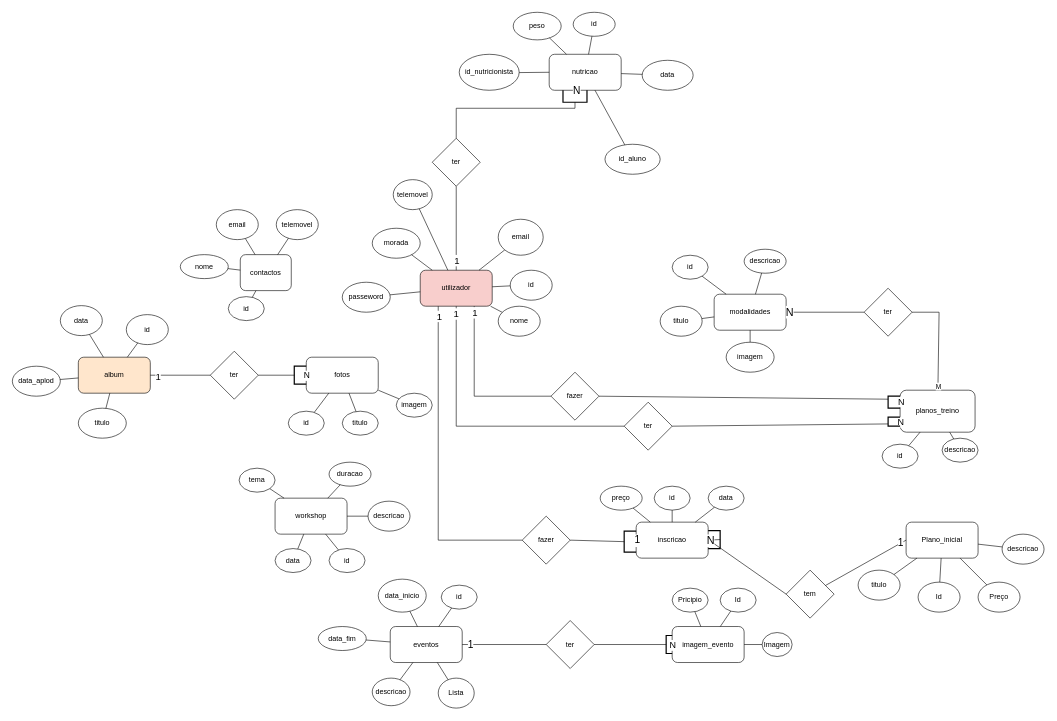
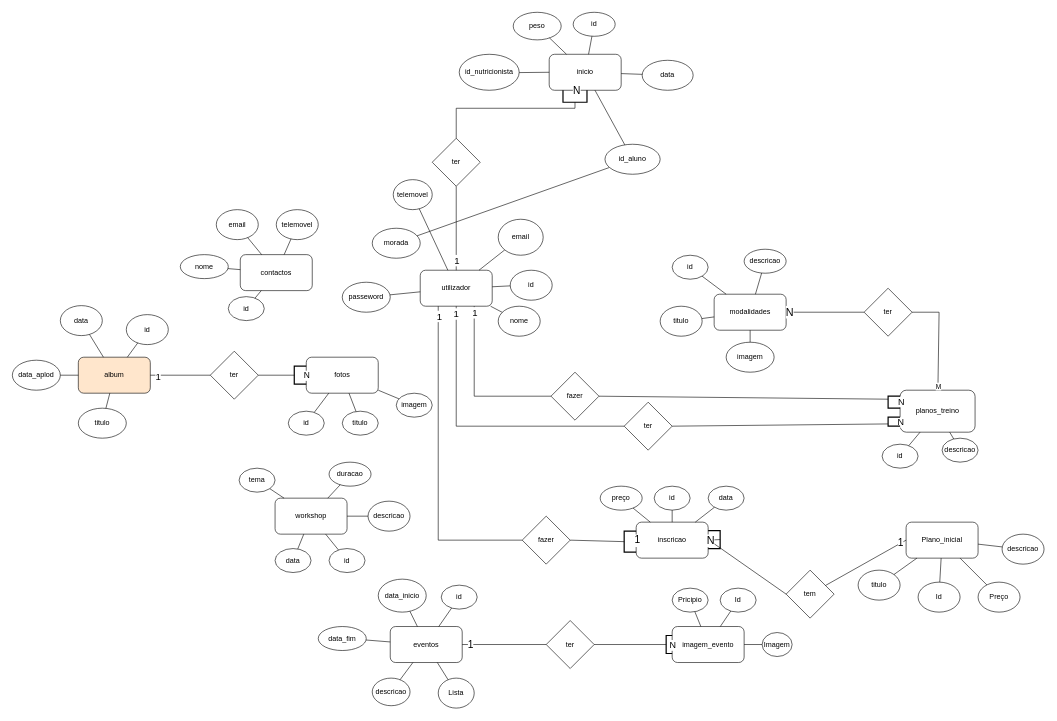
node "nutricao": label "nutricao" -> "inicio"
edge "morada" -- "utilizador": now "morada" -- "id_aluno"
node "contactos": size 51x36 -> 72x36
node "utilizador": fillcolor #f8cecc -> #ffffff
node "data_aplod": moved (36, 381) -> (36, 375)
